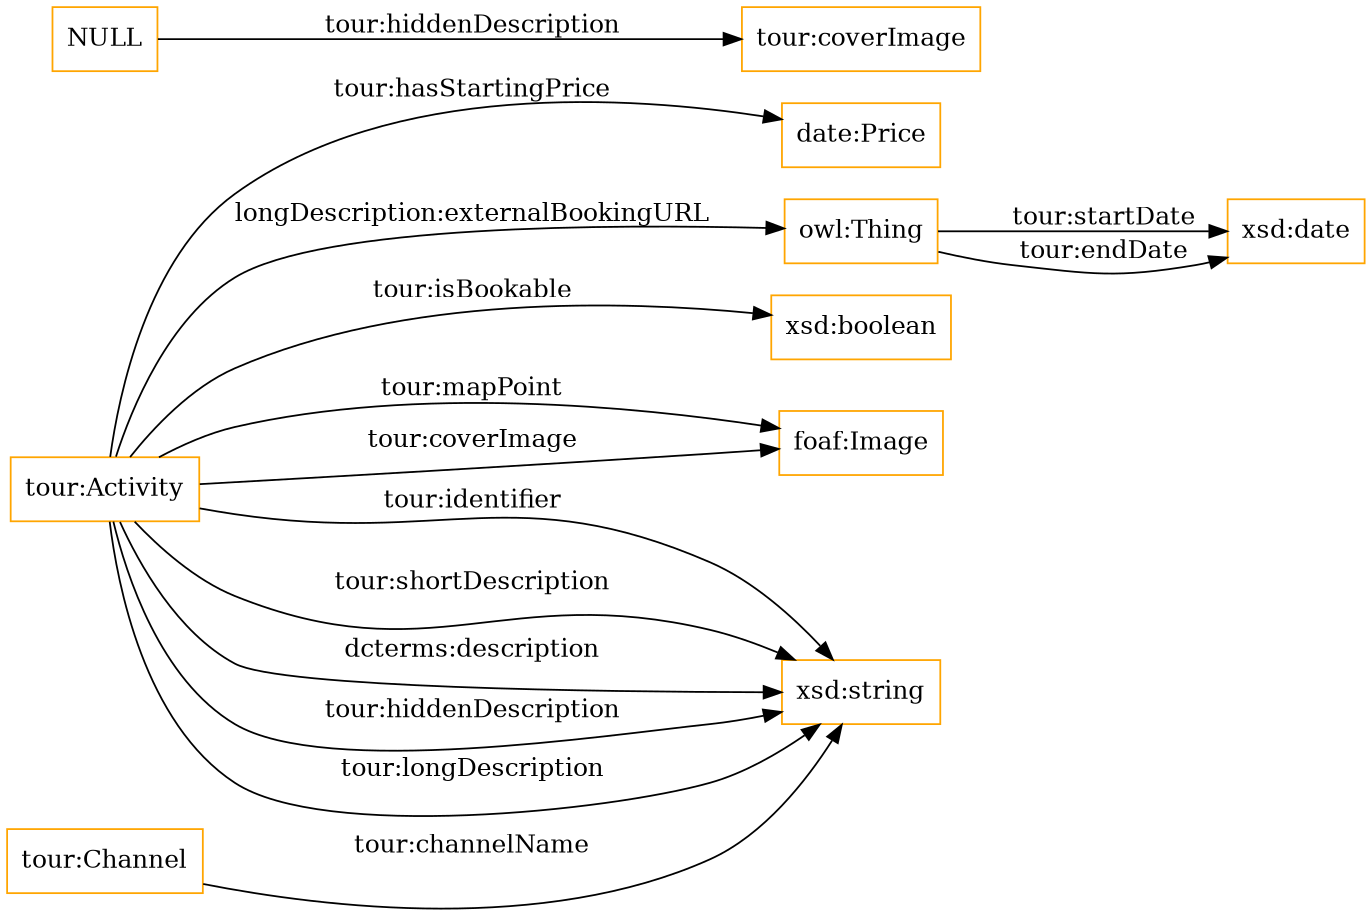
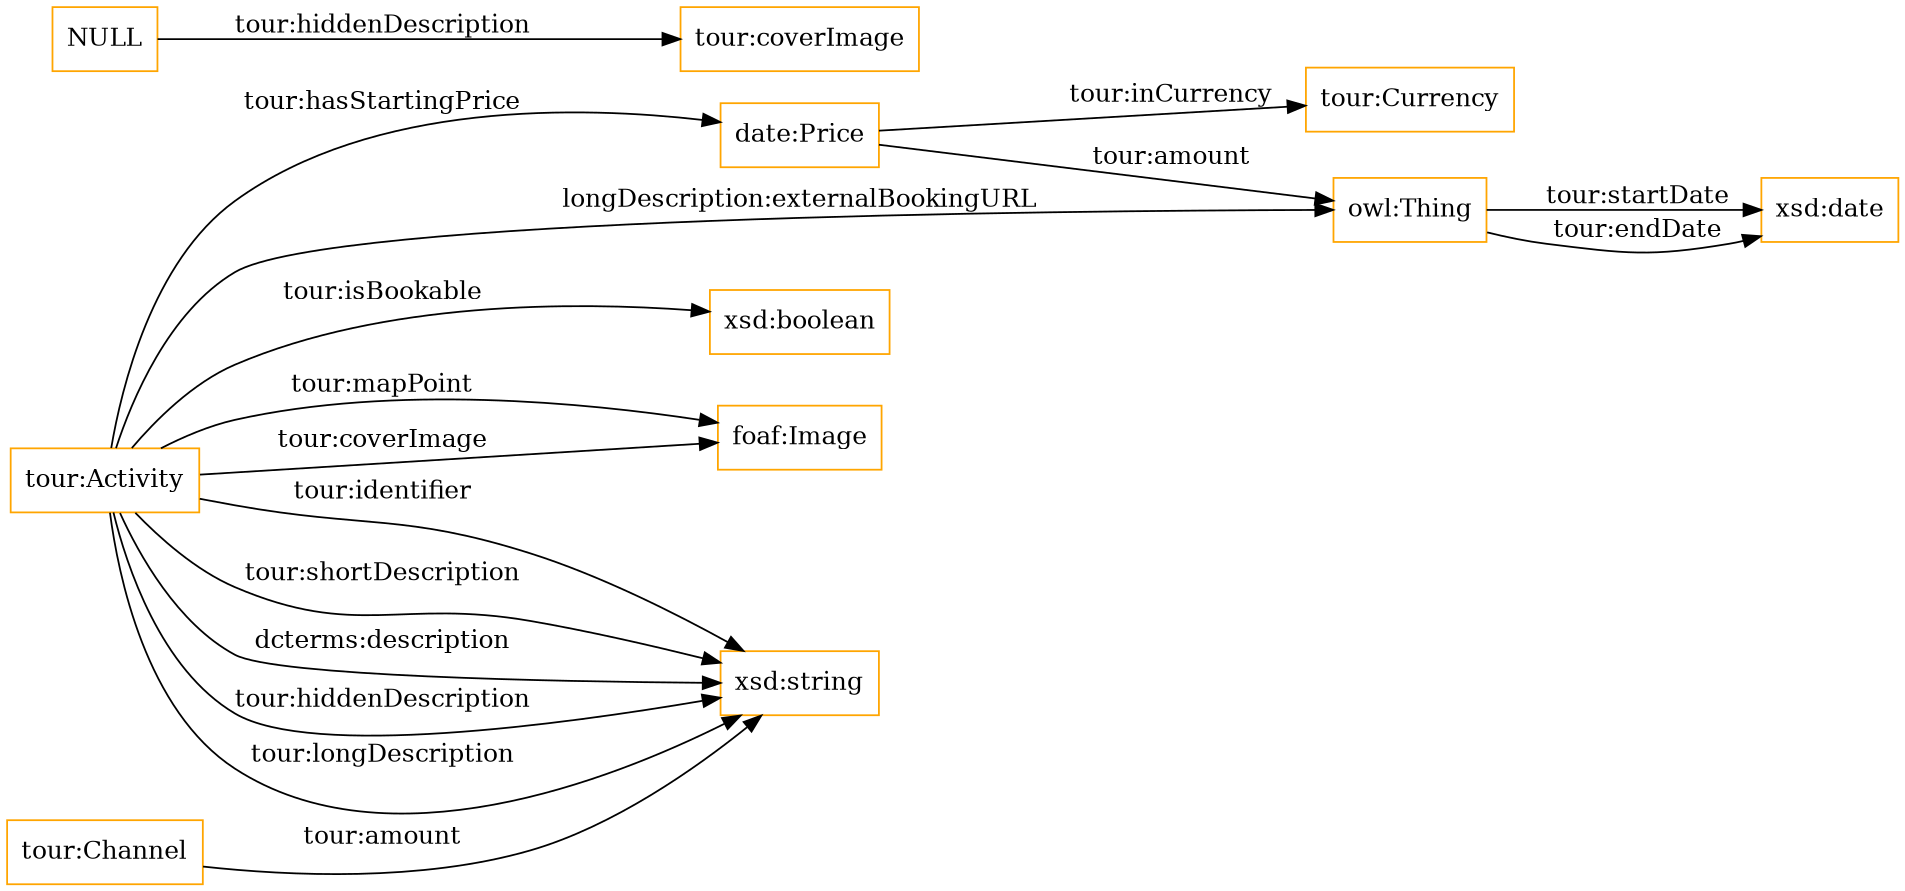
node "tour:Currency": added
edge "date:Price" -> "owl:Thing": added, label "tour:amount"
edge "tour:Channel" -> "xsd:string": label "tour:channelName" -> "tour:amount"
